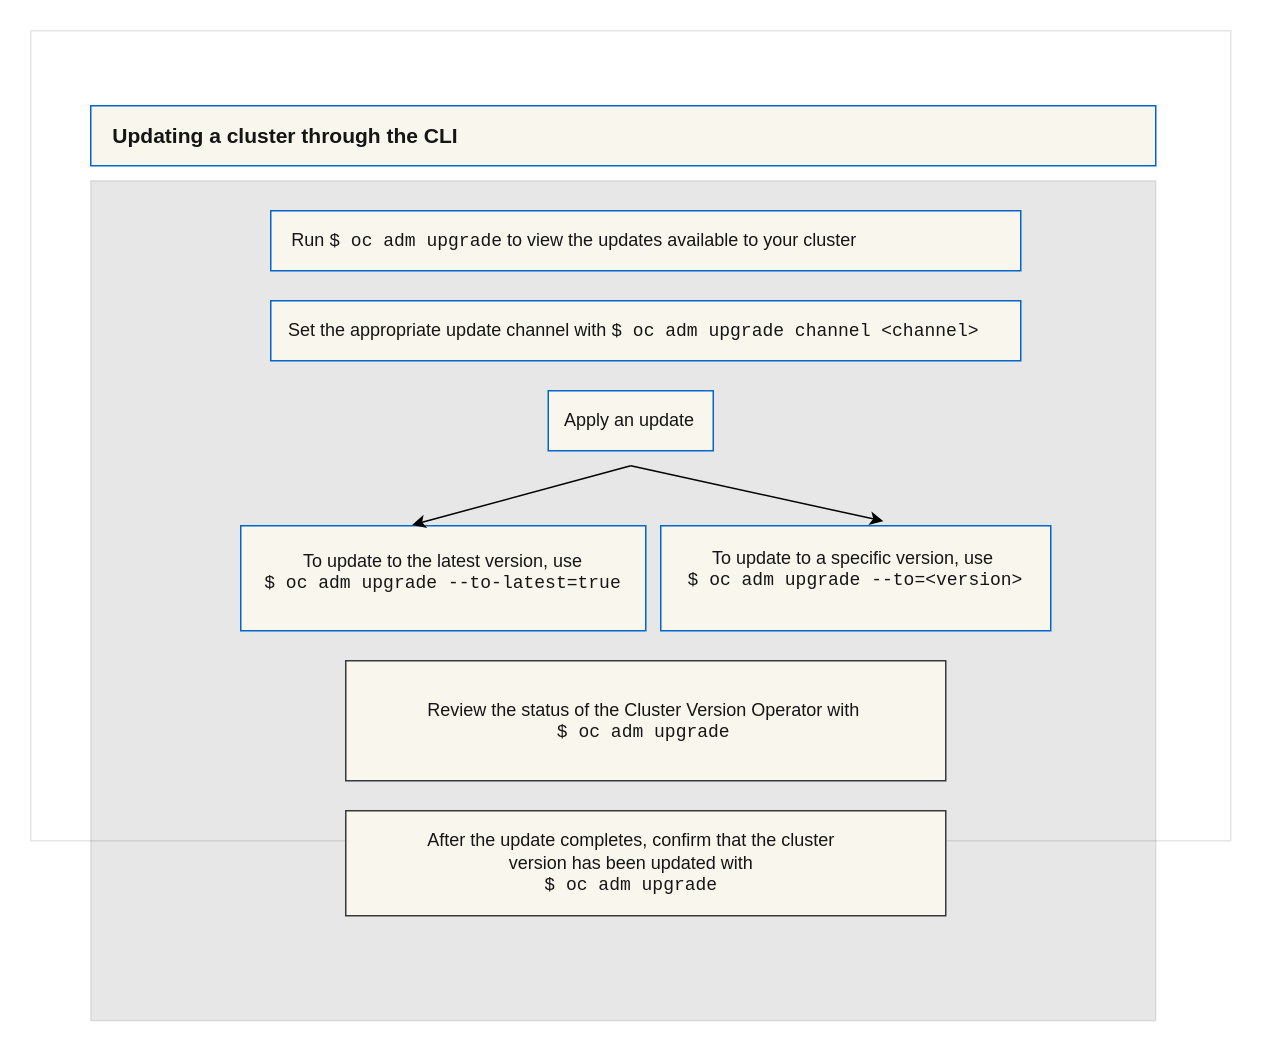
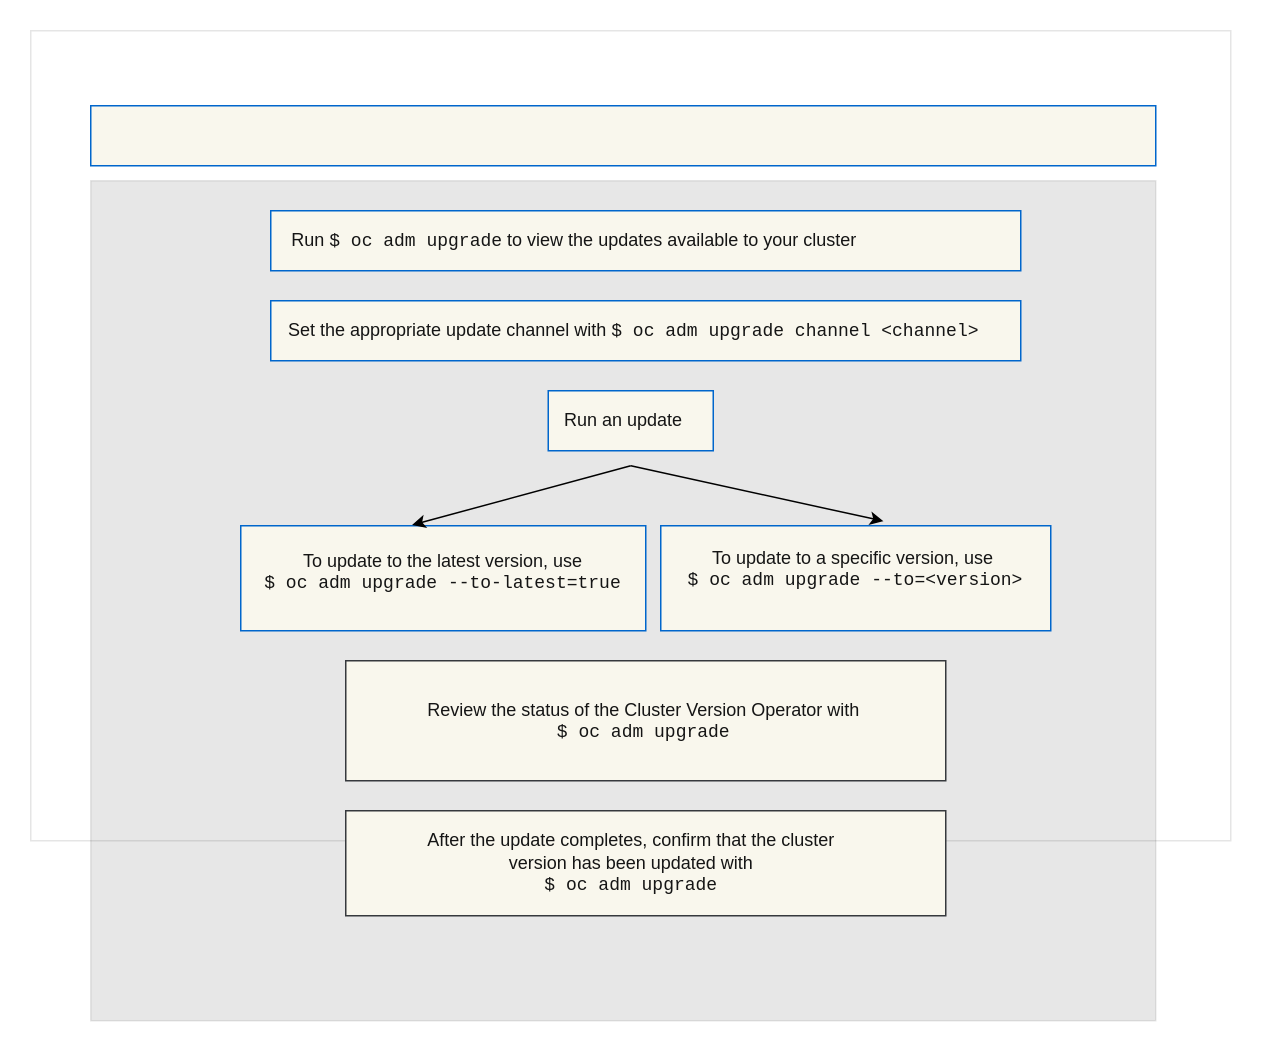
node "Updating a cluster through the CLI": removed
node "Apply an update": label "Apply an update" -> "Run an update"
